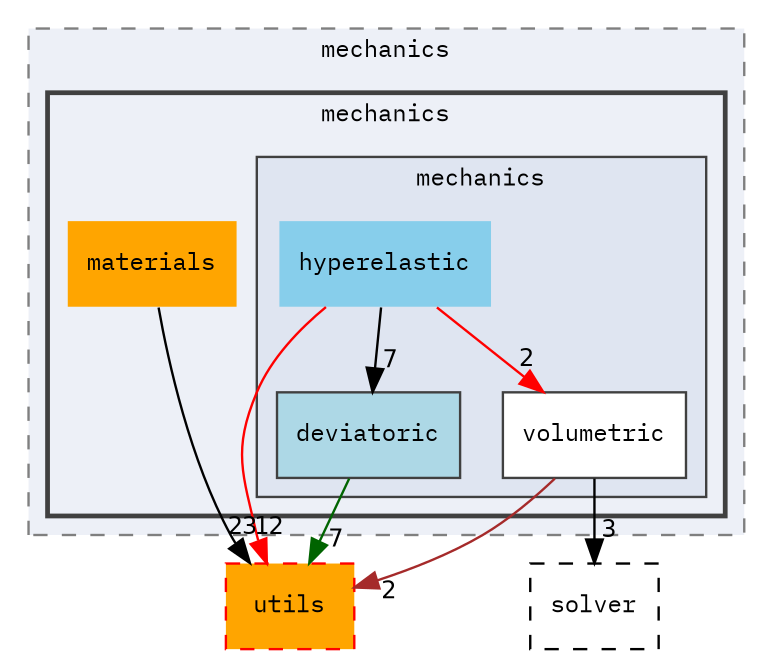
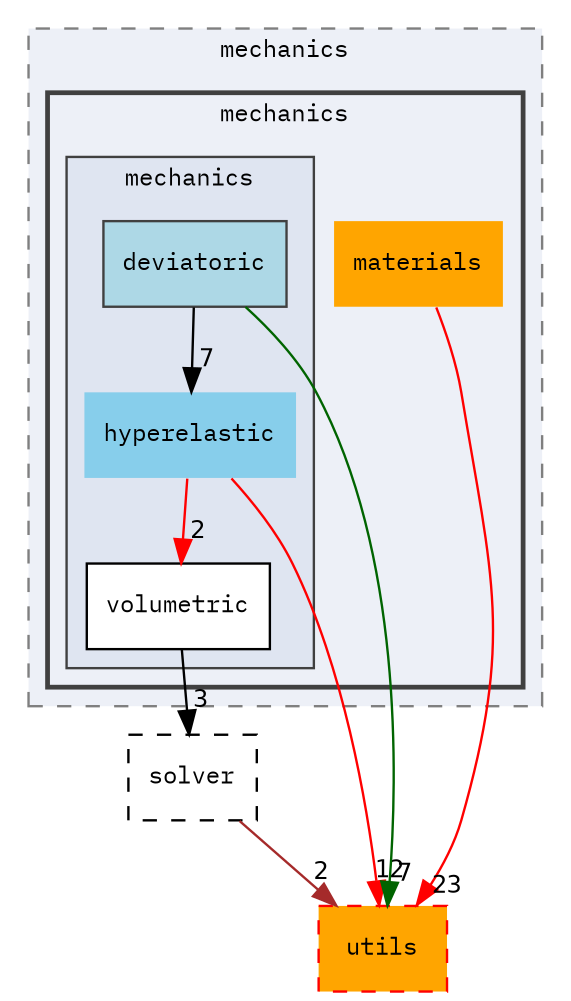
edge "hyperelastic" -> "deviatoric": reversed
edge "materials" -> "utils": color black -> red
node "volumetric": color grey25 -> black
edge "volumetric" -> "utils": now "solver" -> "utils"
